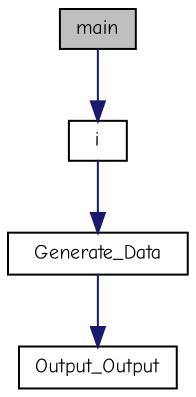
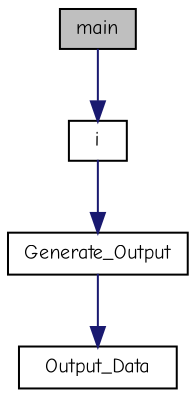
node "Generate_Data": label "Generate_Data" -> "Generate_Output"
node "Output_Output": label "Output_Output" -> "Output_Data"
